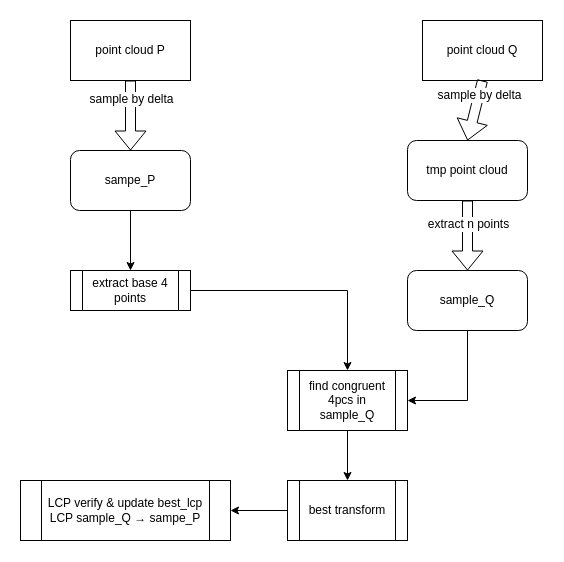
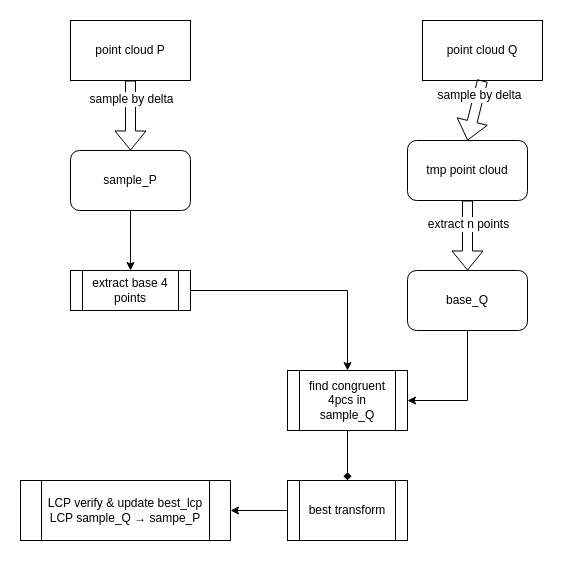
node "sampe_P": label "sampe_P" -> "sample_P"
node "sample_Q": label "sample_Q" -> "base_Q"
edge "find congruent 4pcs in sample_Q" -> "best transform": arrowhead classic -> diamond
